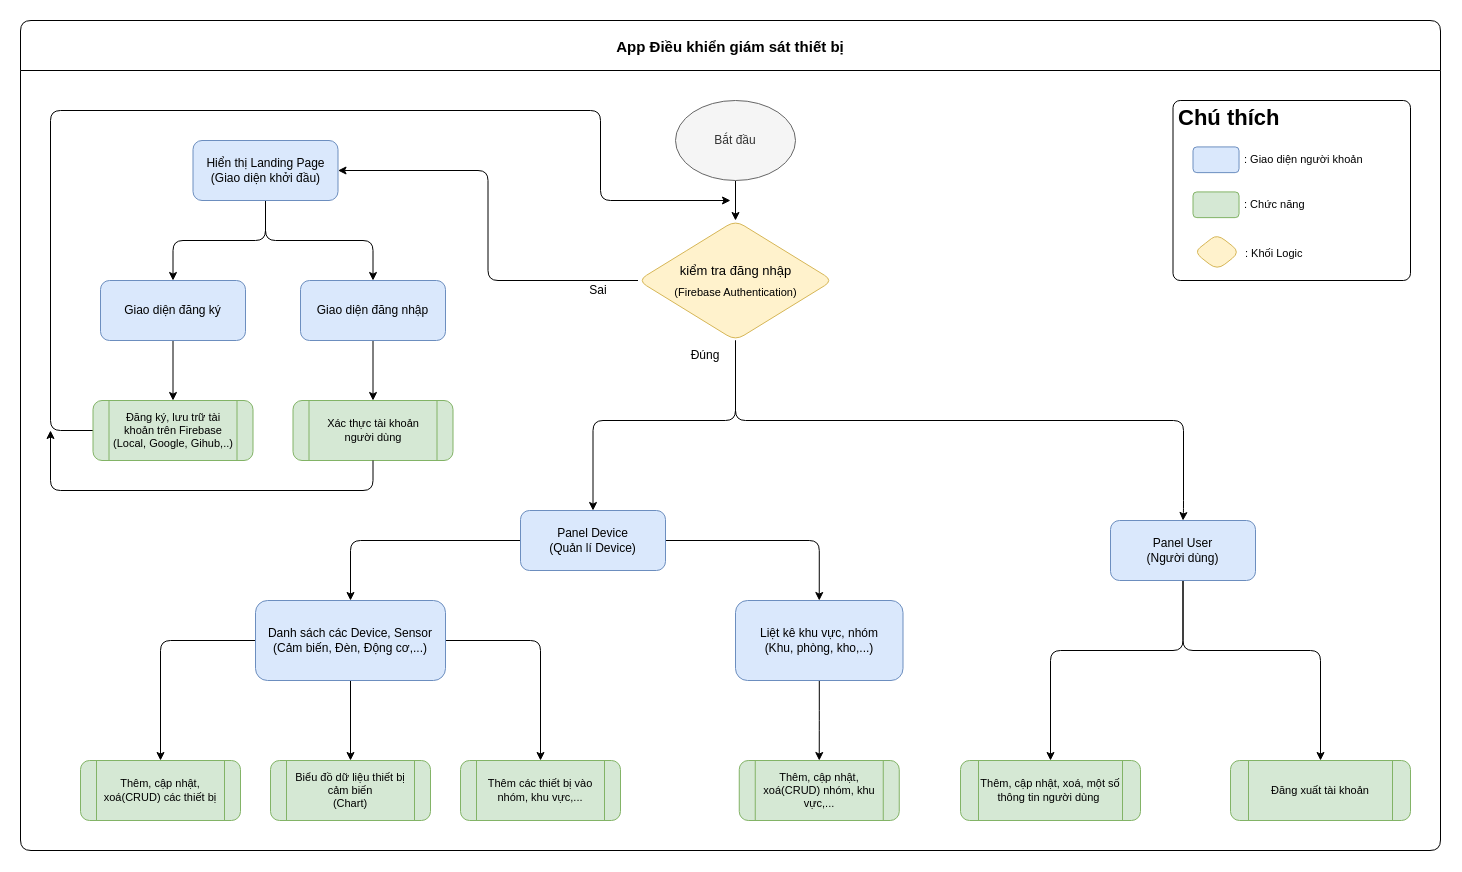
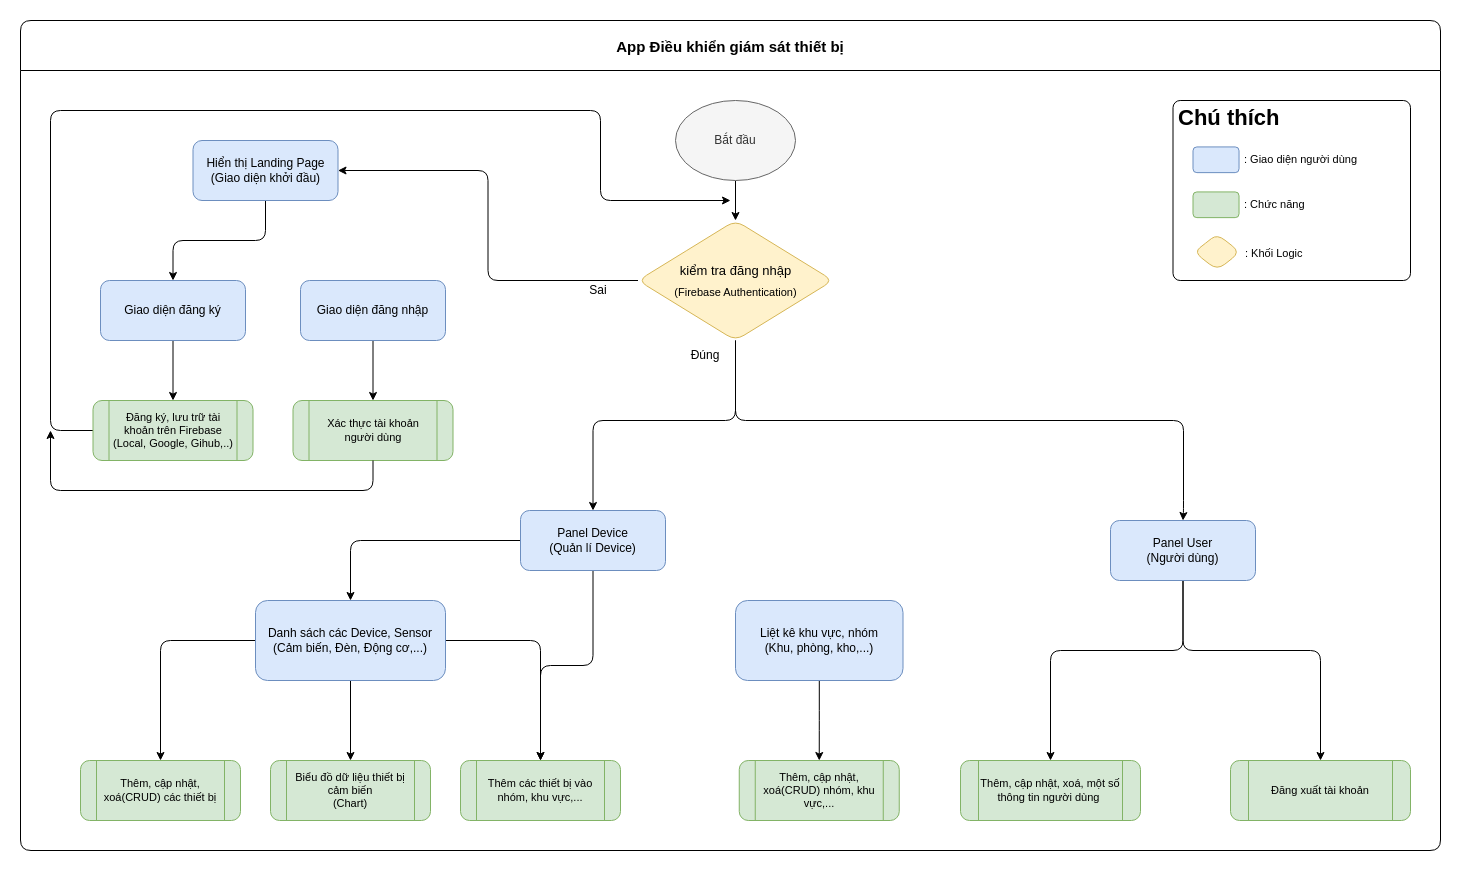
node ": Giao diện người khoản": label ": Giao diện người khoản" -> ": Giao diện người dùng"
edge "Hiển thị Landing Page (Giao diện khởi đầu)" -> "Giao diện đăng nhập": removed
edge "Panel Device (Quản lí Device)" -> "Liệt kê khu vực, nhóm (Khu, phòng, kho,...)": now "Panel Device (Quản lí Device)" -> "Thêm các thiết bị vào nhóm, khu vực,..."
